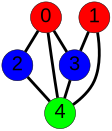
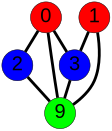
node "4": label "4" -> "9"
